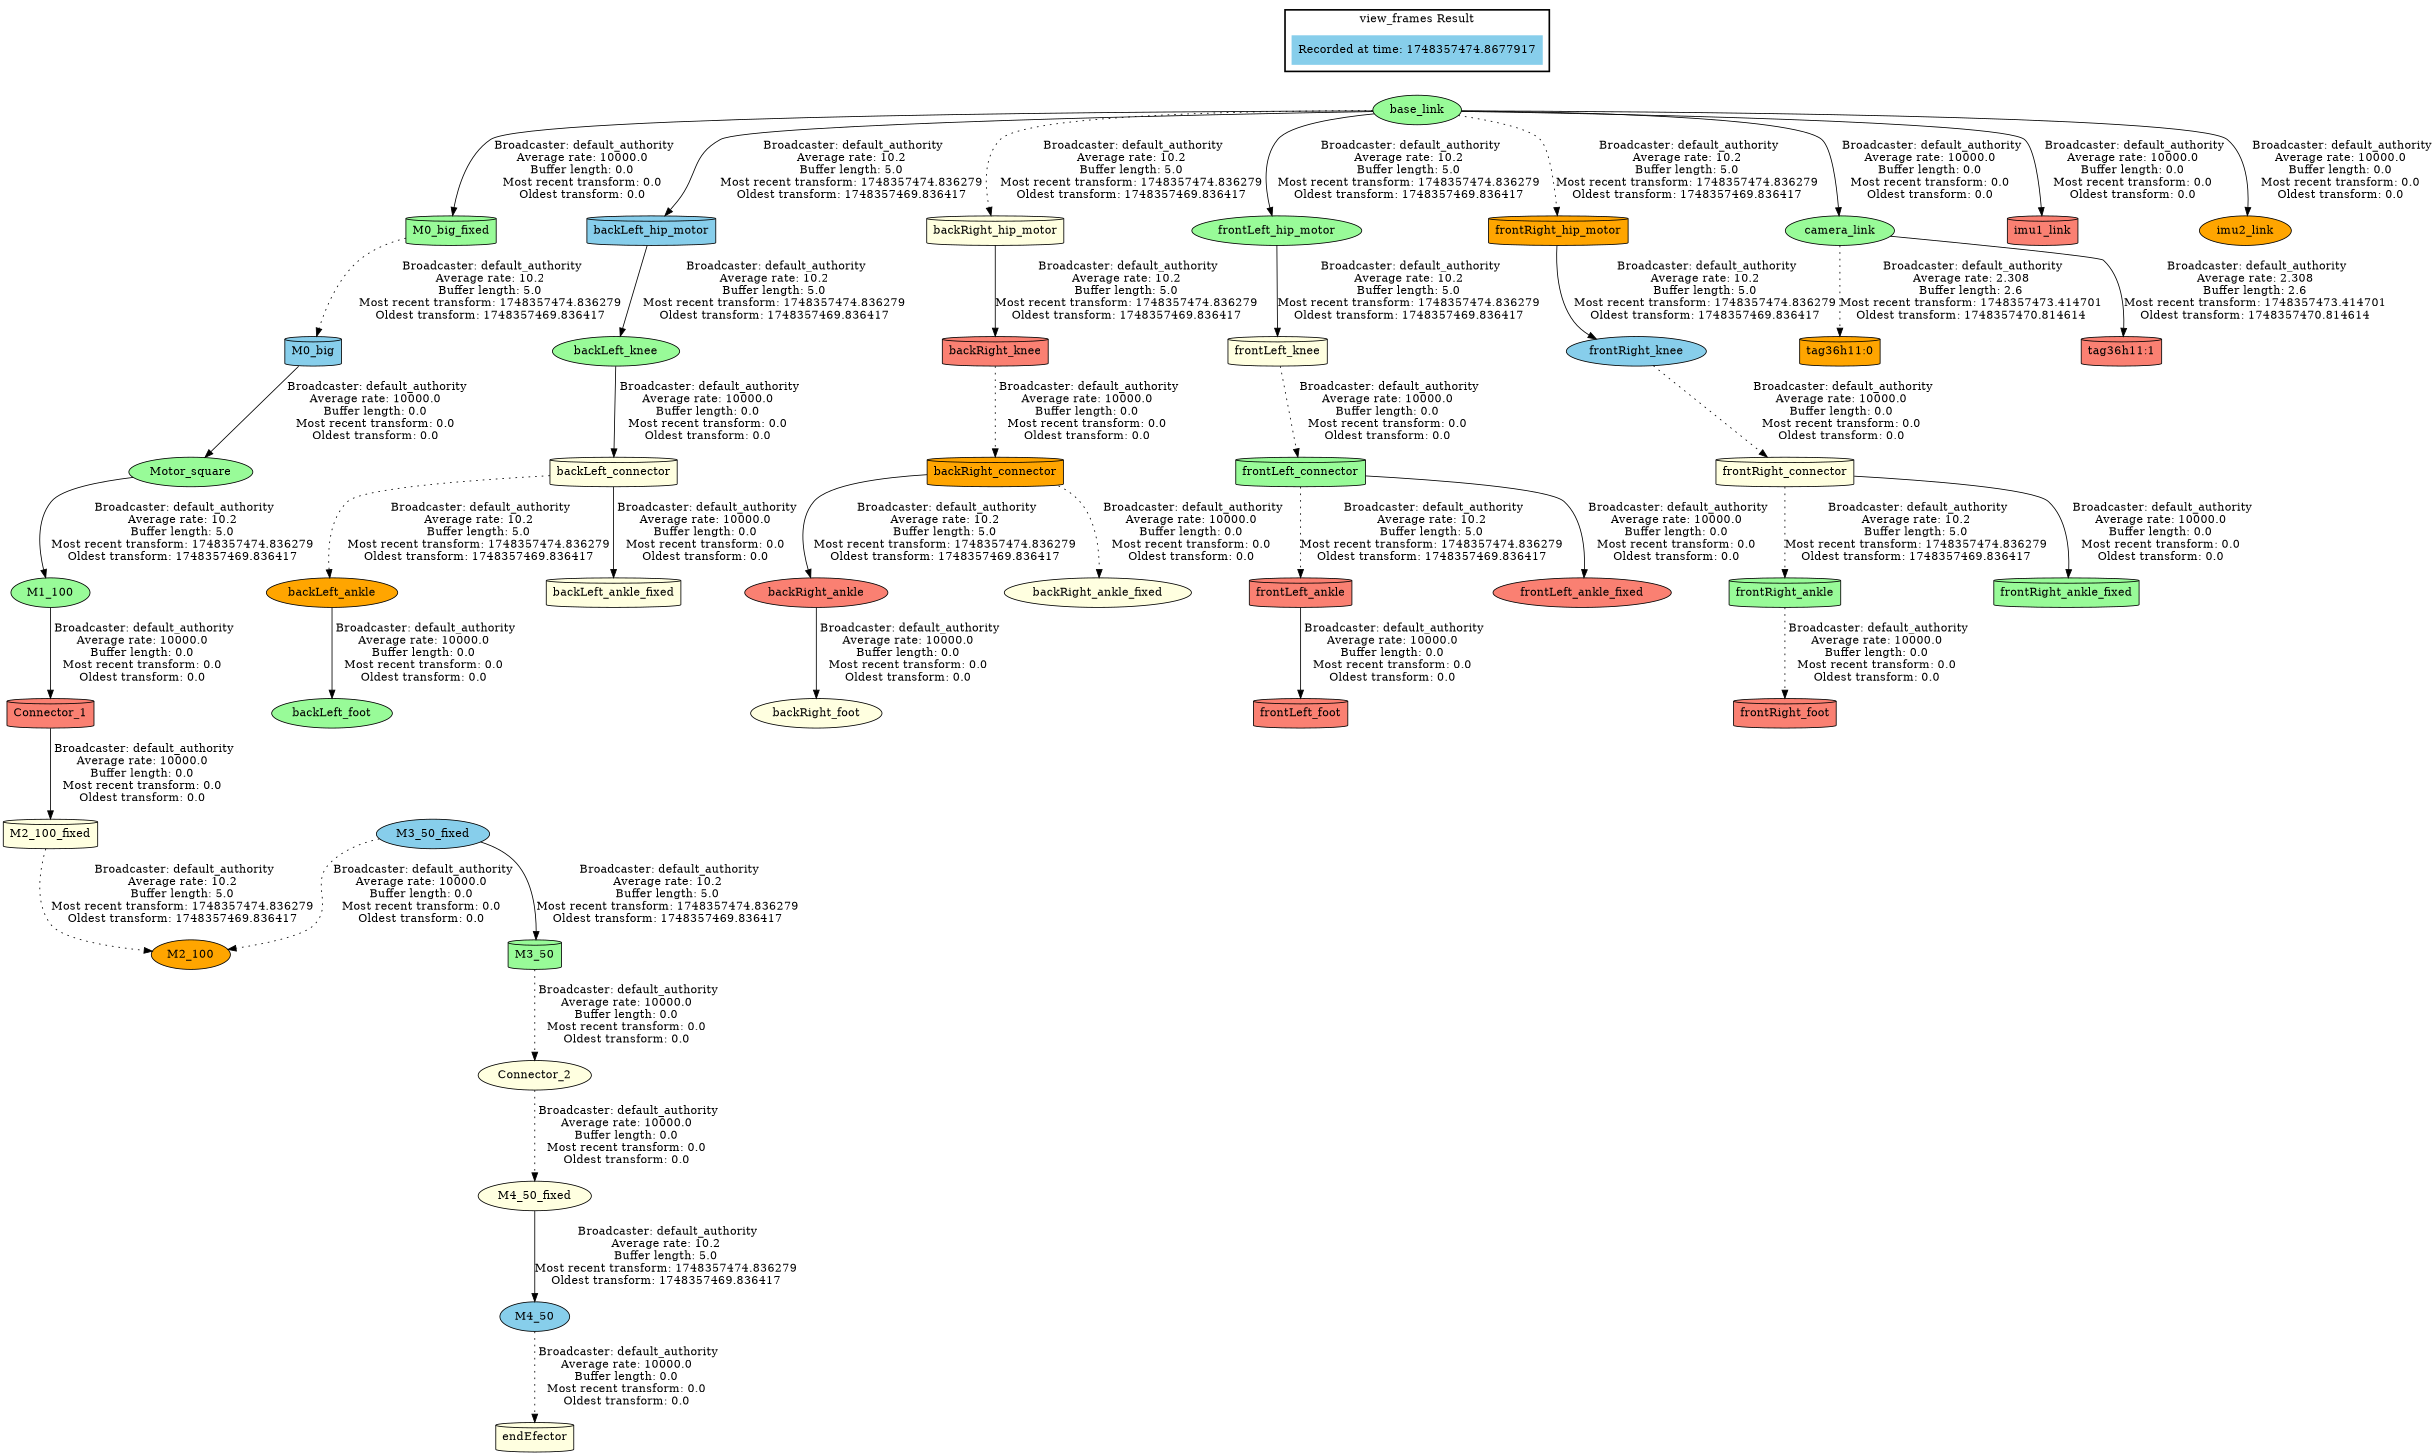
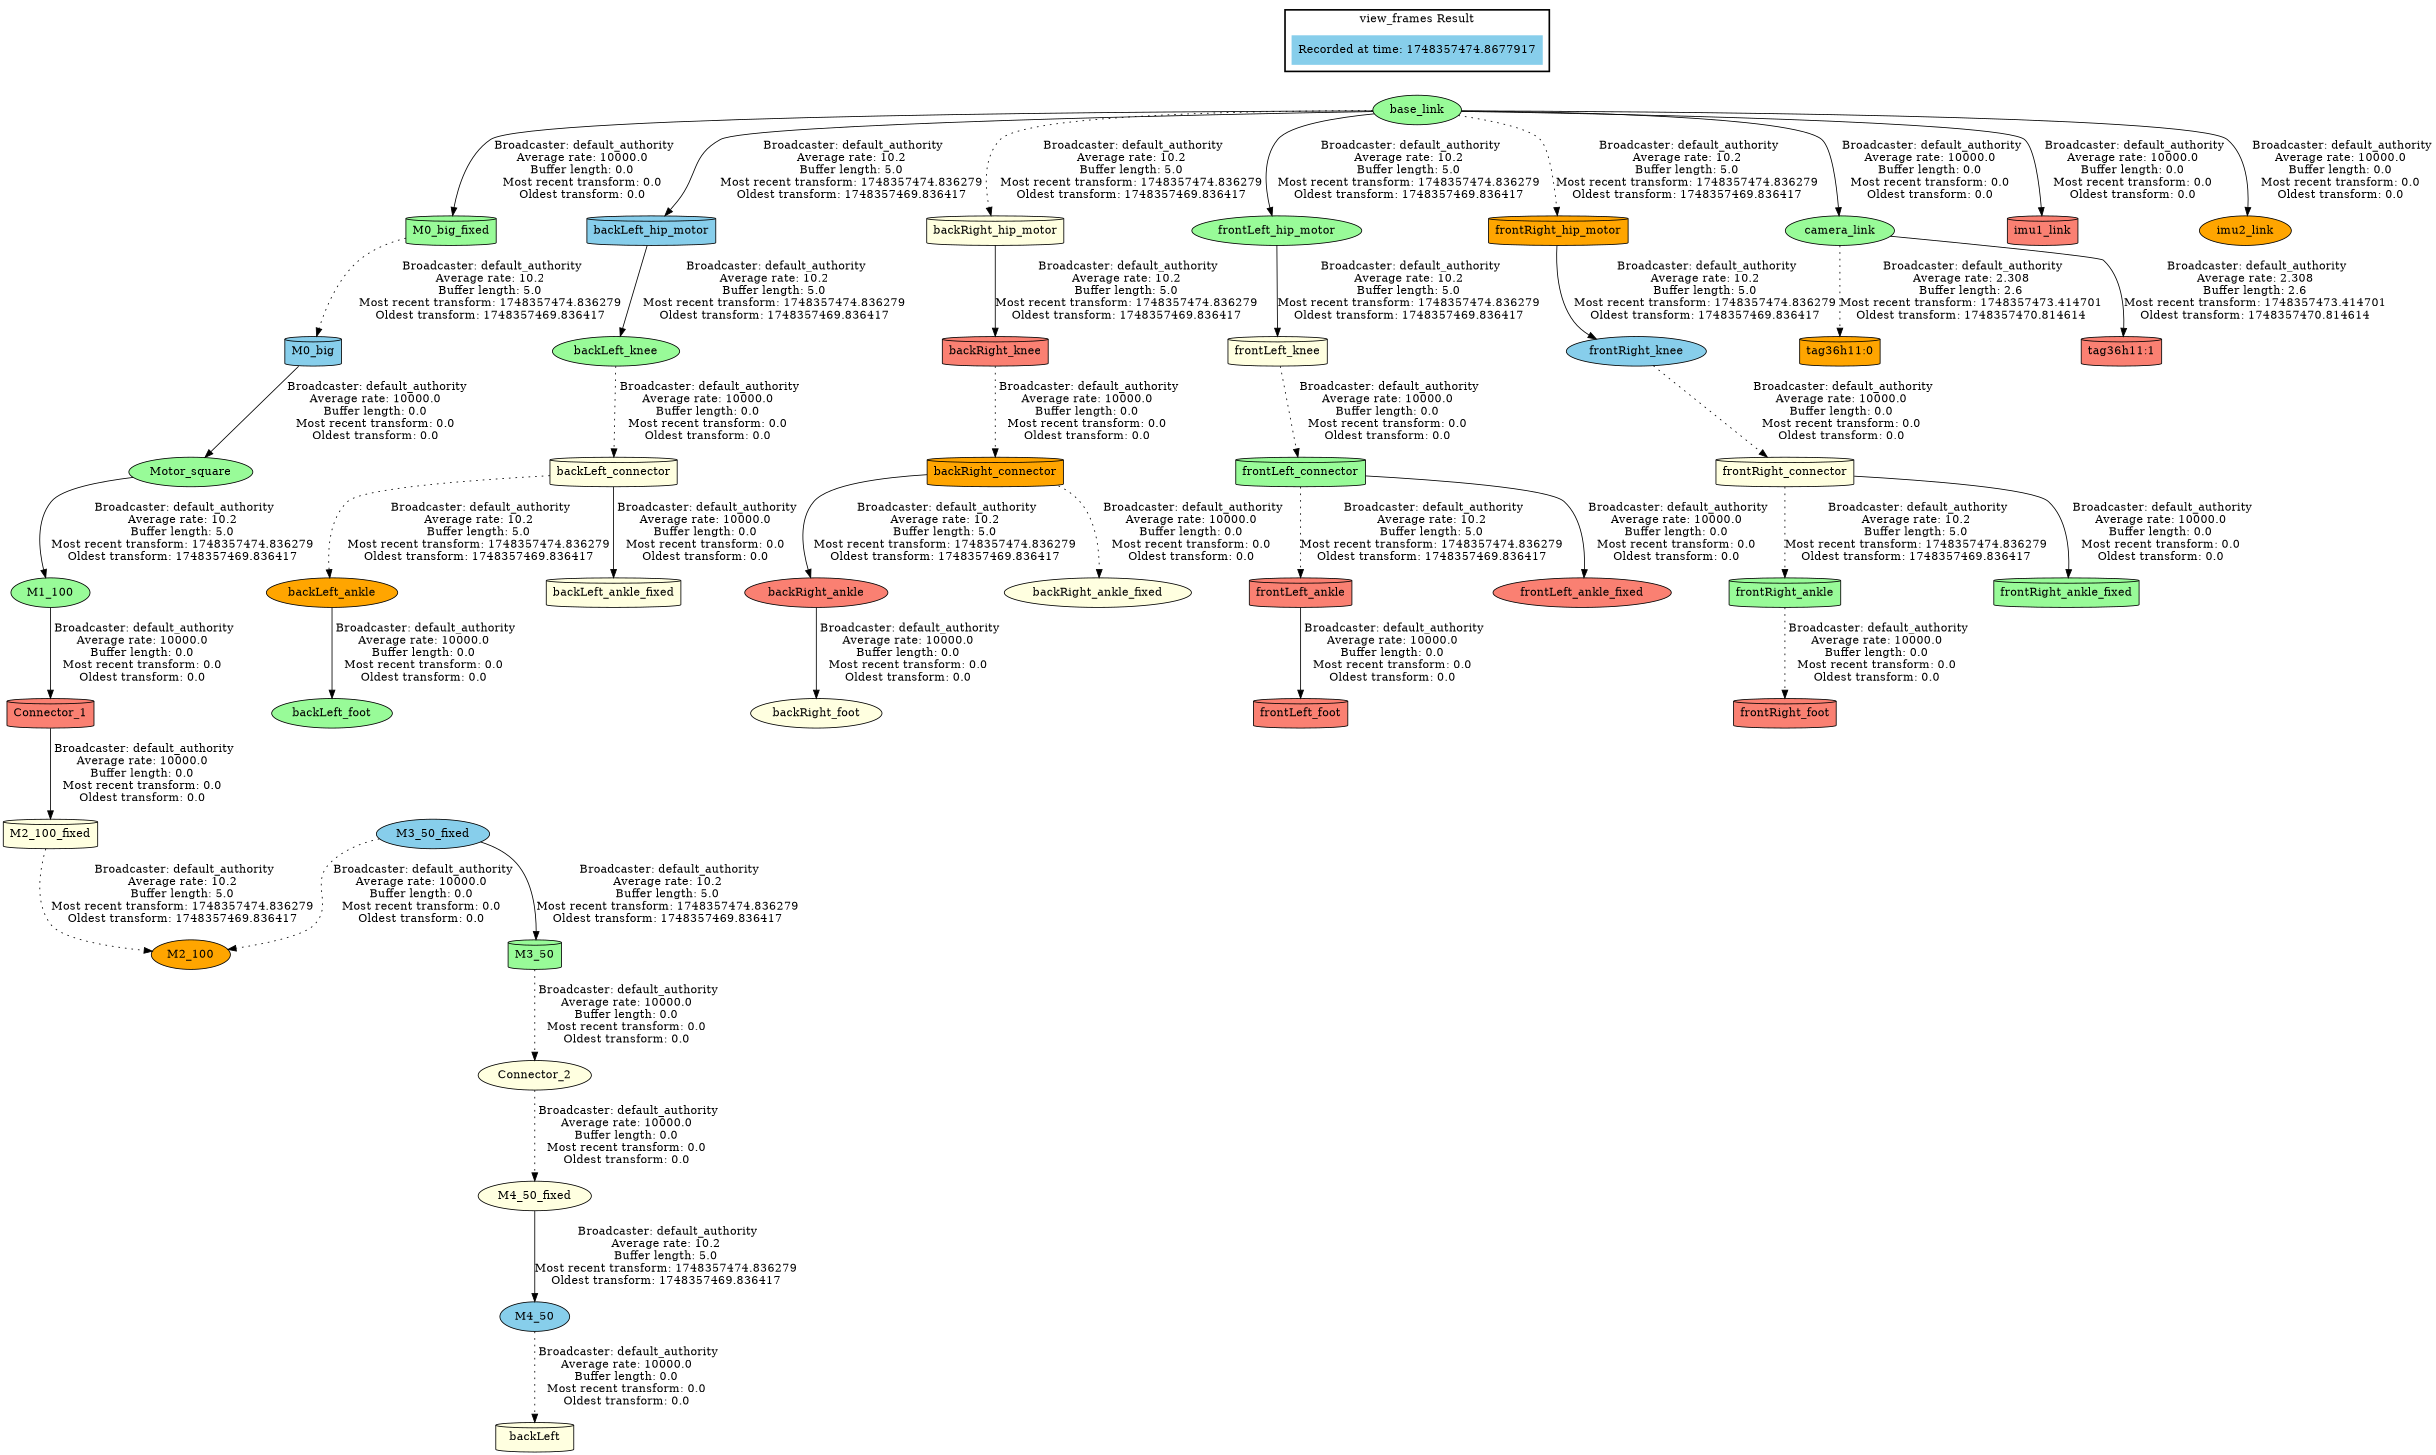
edge "backLeft_knee" -> "backLeft_connector": style solid -> dotted
node "endEfector": label "endEfector" -> "backLeft"
